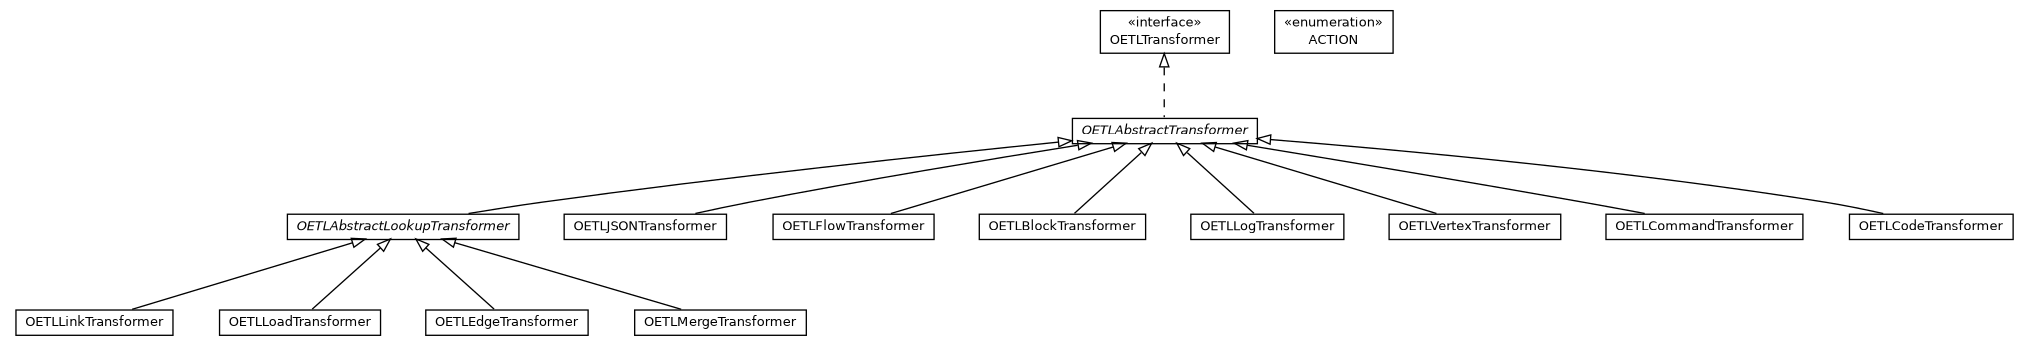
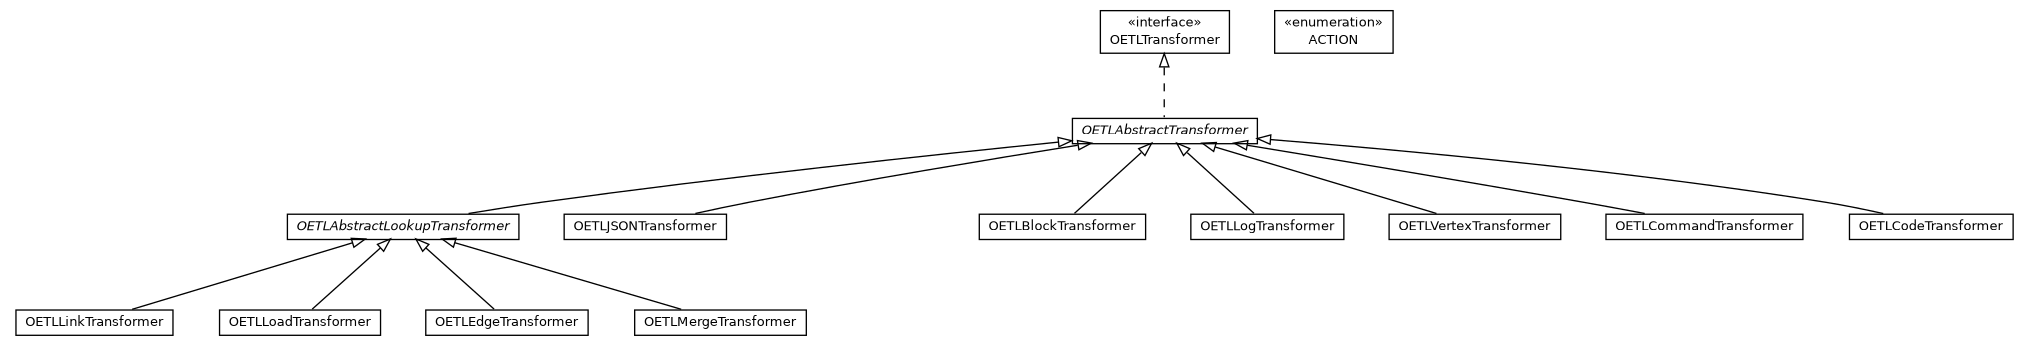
node "OETLFlowTransformer": removed
